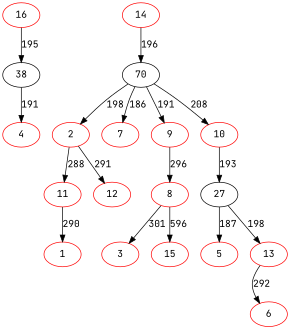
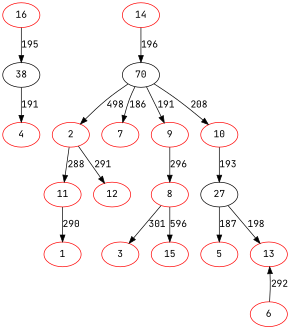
edge "70" -> "2": label "198" -> "498"
edge "13" -> "6": reversed
